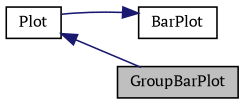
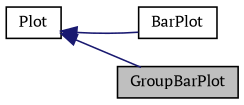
edge "Plot" -> "BarPlot": reversed
